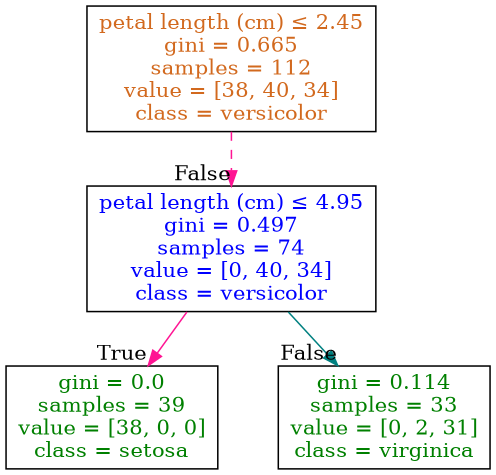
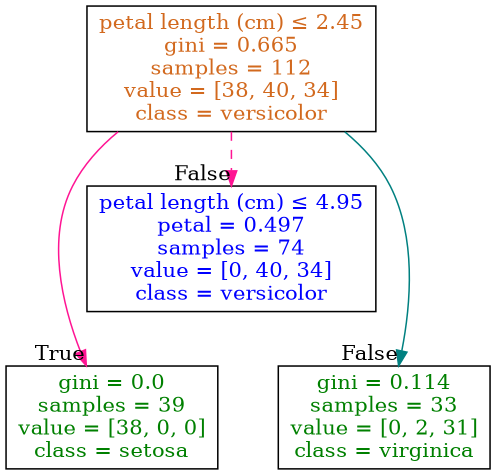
node "petal length (cm) ≤ 4.95": text "gini = 0.497" -> "petal = 0.497"
edge "petal length (cm) ≤ 4.95" -> "gini = 0.0": now "petal length (cm) ≤ 2.45" -> "gini = 0.0"
edge "petal length (cm) ≤ 4.95" -> "gini = 0.114": now "petal length (cm) ≤ 2.45" -> "gini = 0.114"
